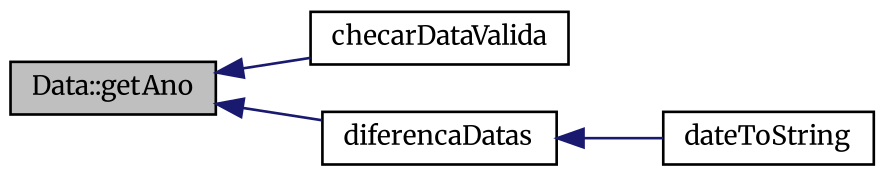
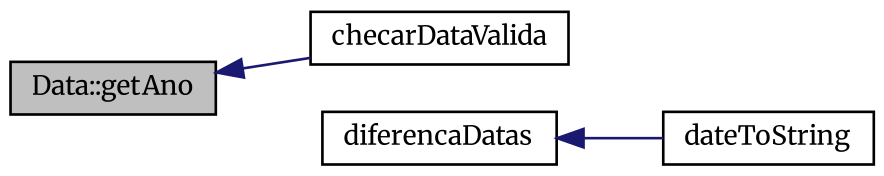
edge "diferencaDatas" -> "Data::getAno": removed
